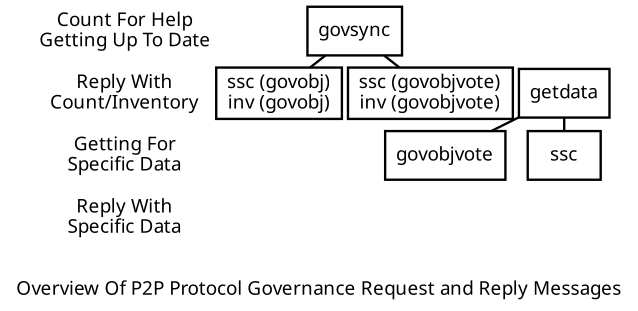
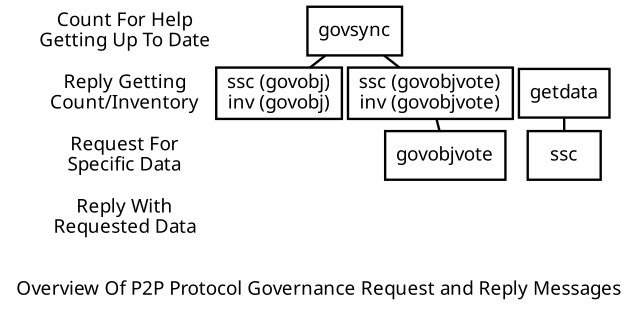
node "Reply With Count/Inventory": label "Reply With Count/Inventory" -> "Reply Getting Count/Inventory"
edge "getdata" -- "govobjvote": now "ssc (govobjvote) inv (govobjvote)" -- "govobjvote"
node "Getting For Specific Data": label "Getting For Specific Data" -> "Request For Specific Data"
node "Reply With Specific Data": label "Reply With Specific Data" -> "Reply With Requested Data"
